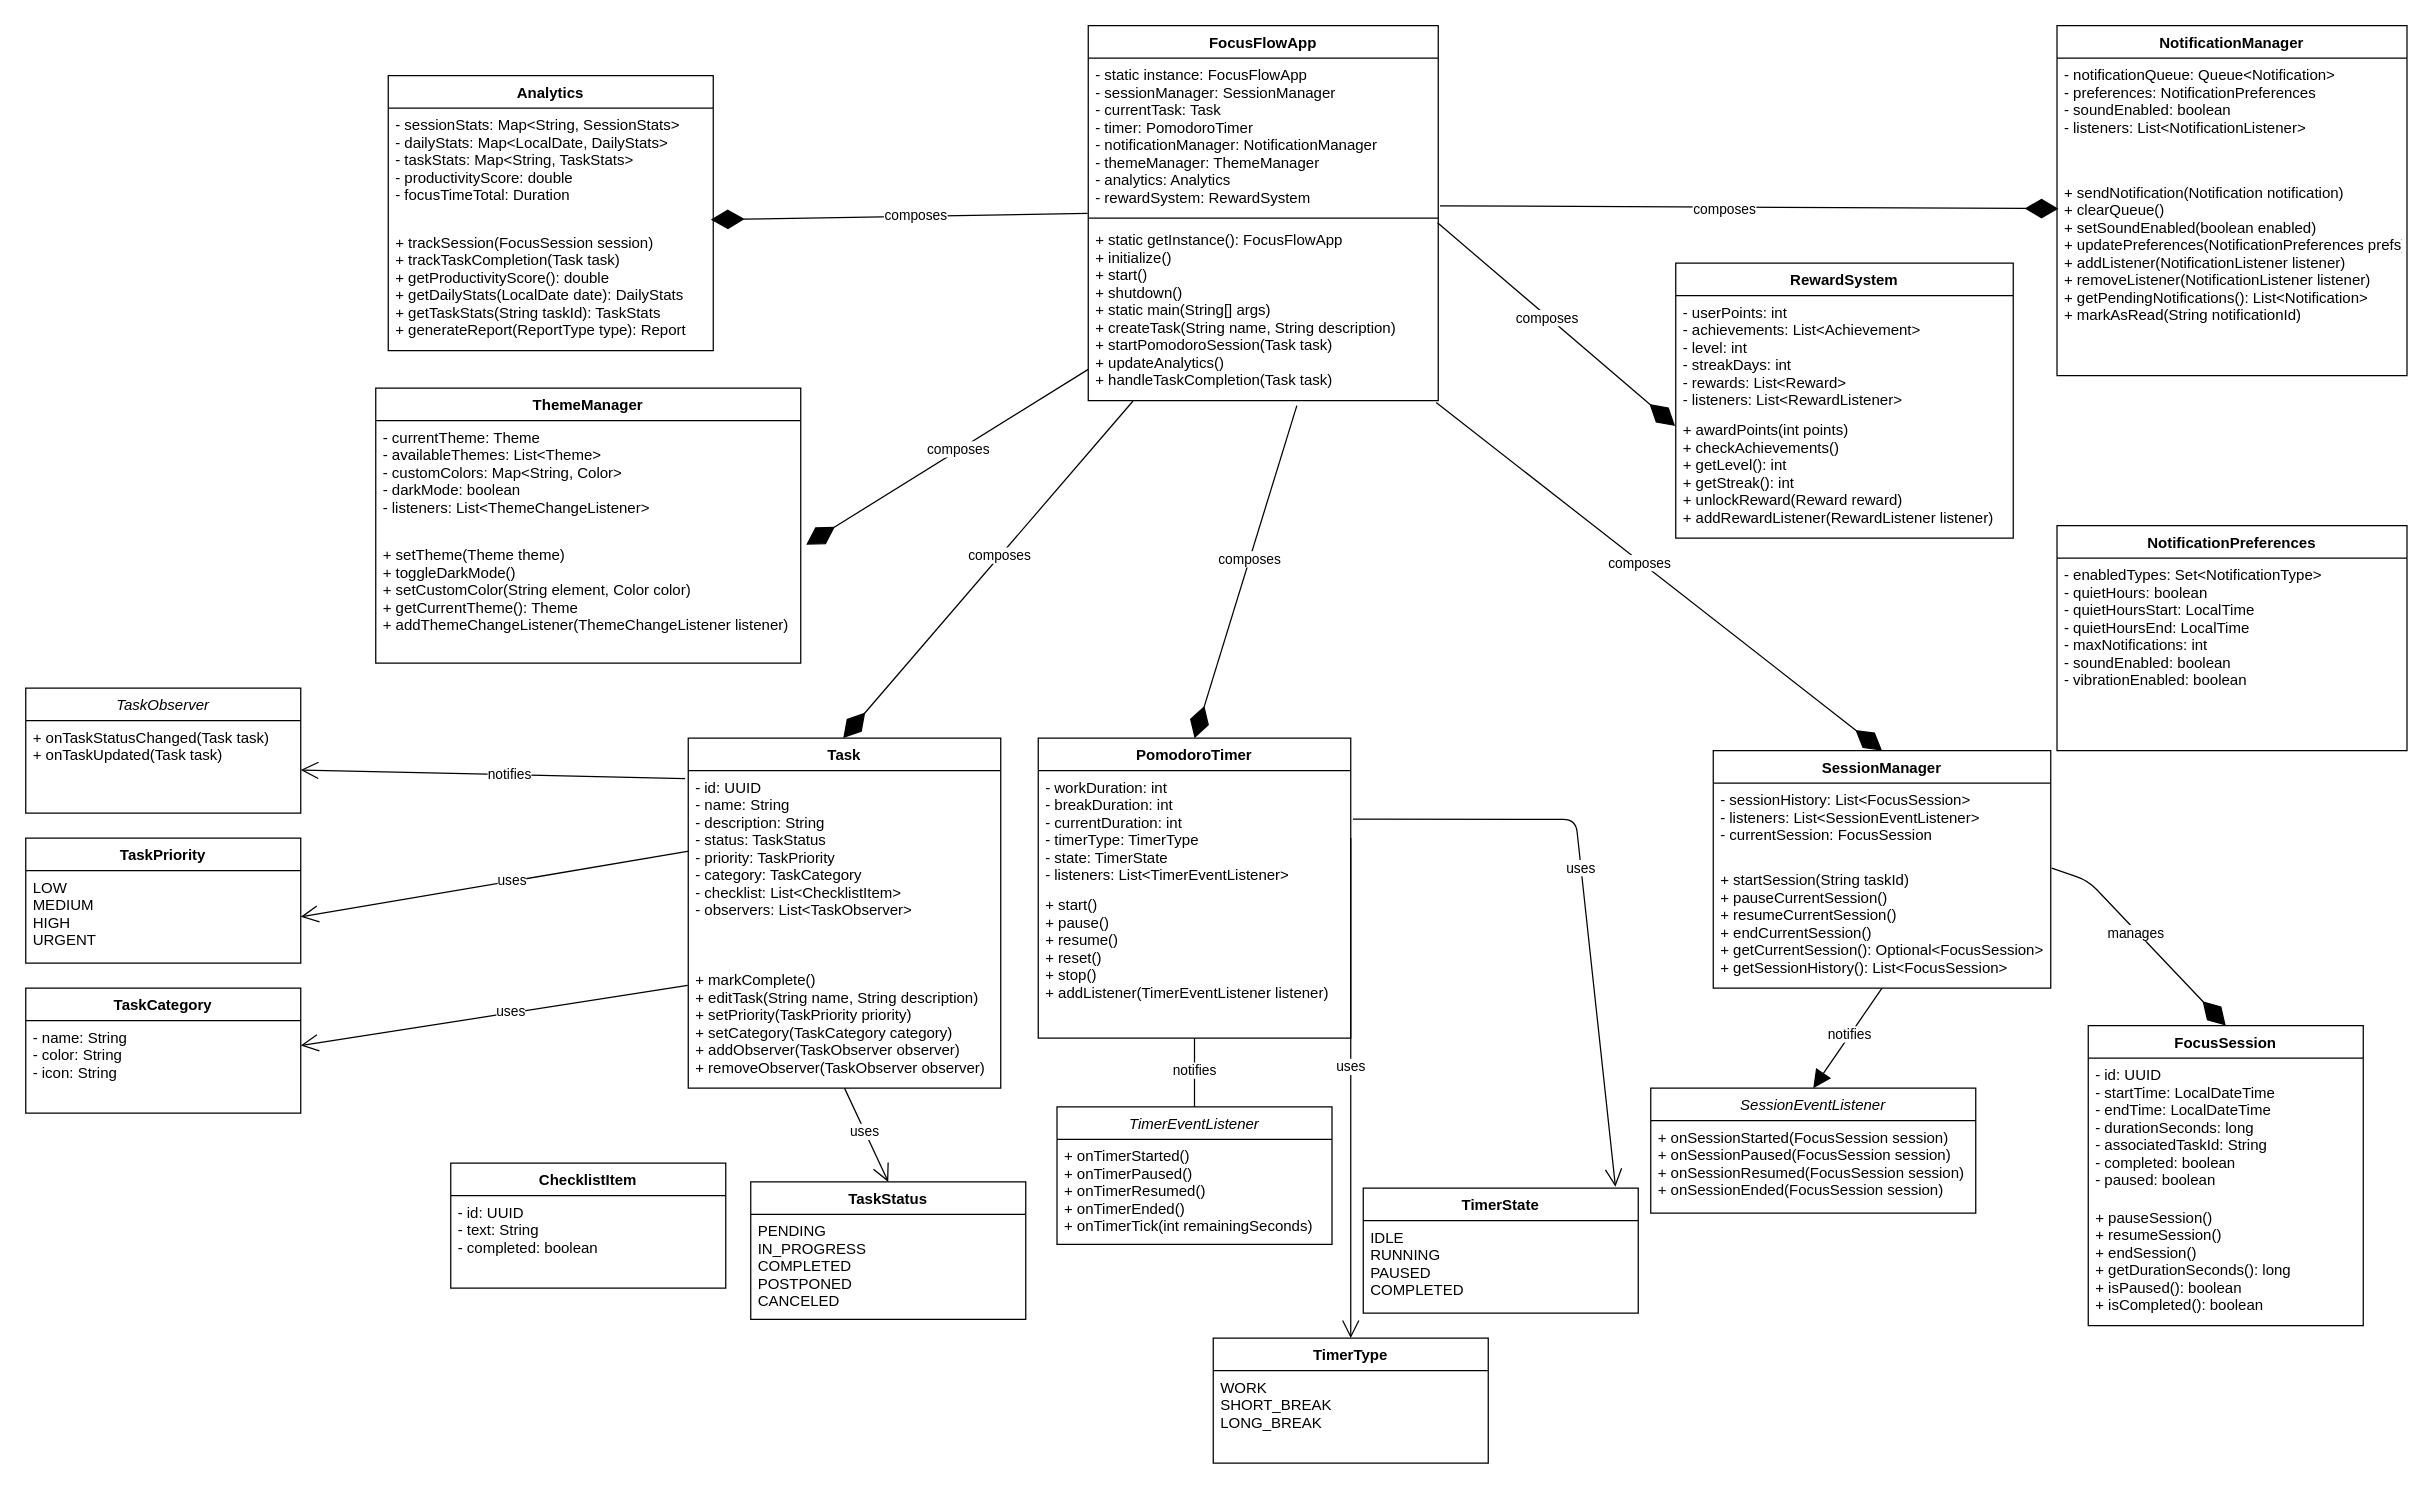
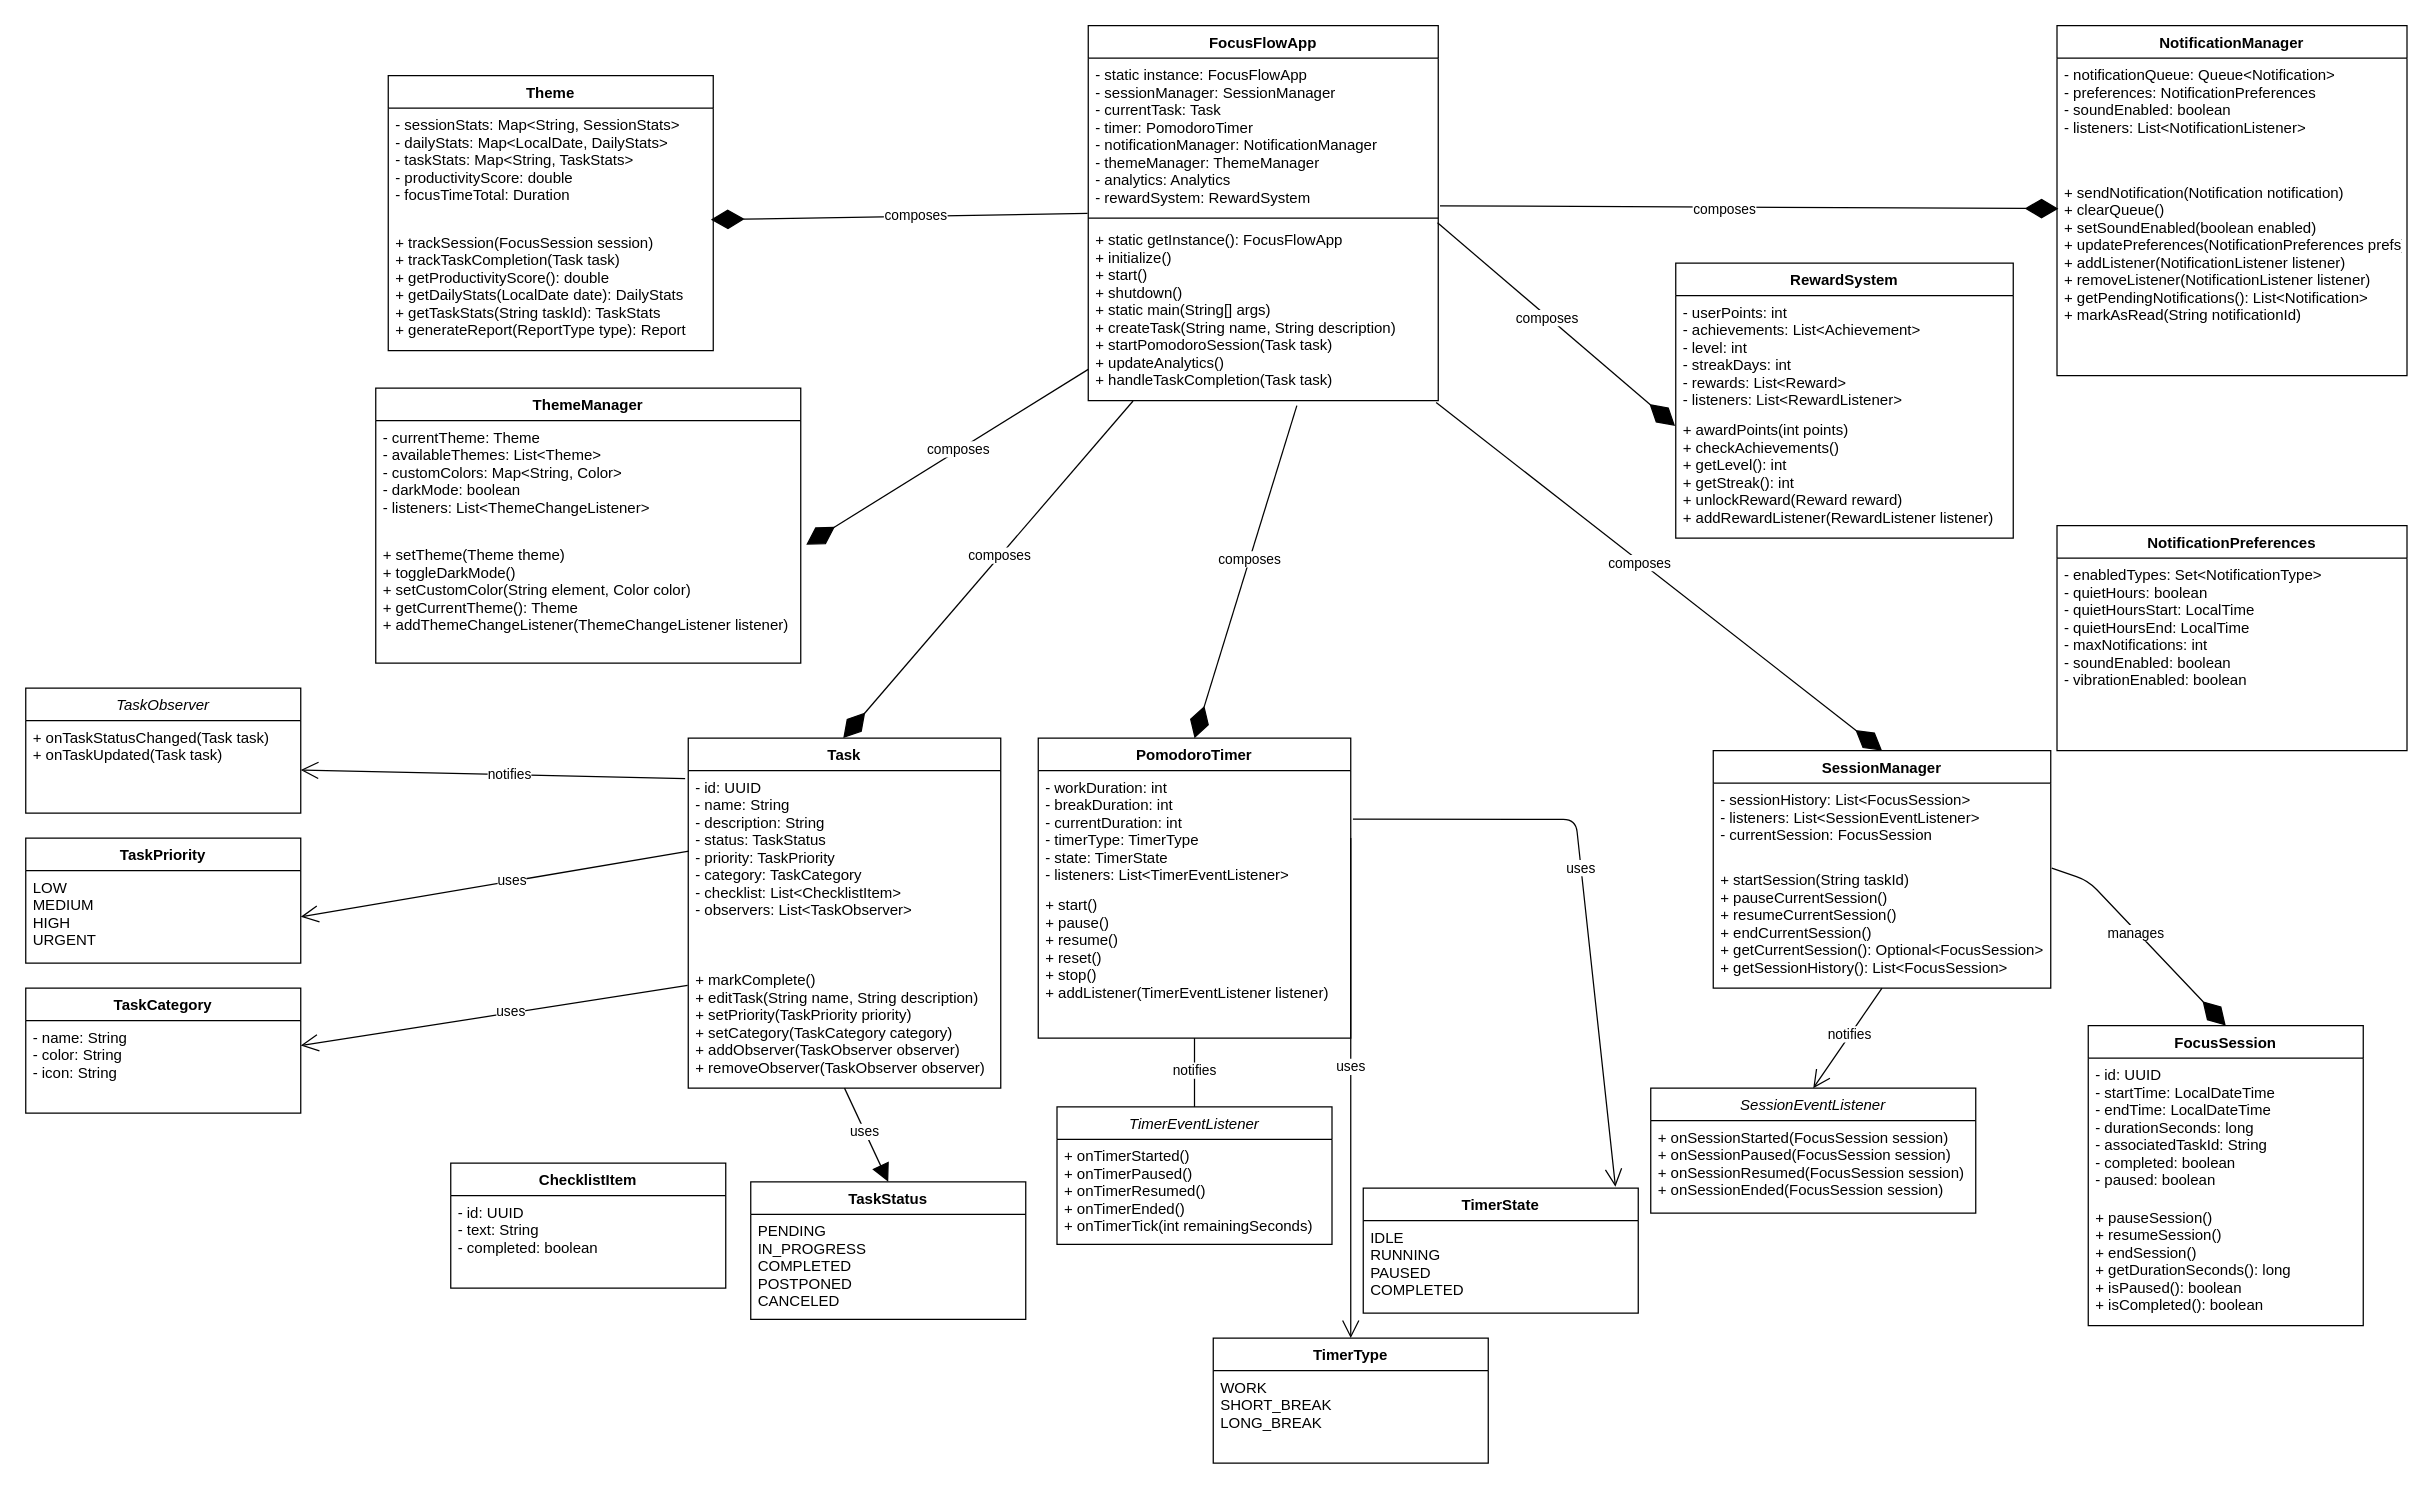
node "Analytics": label "Analytics" -> "Theme"
edge "SessionManager" -> "SessionEventListener": arrowhead block -> open
edge "Task" -> "TaskStatus": arrowhead open -> block
